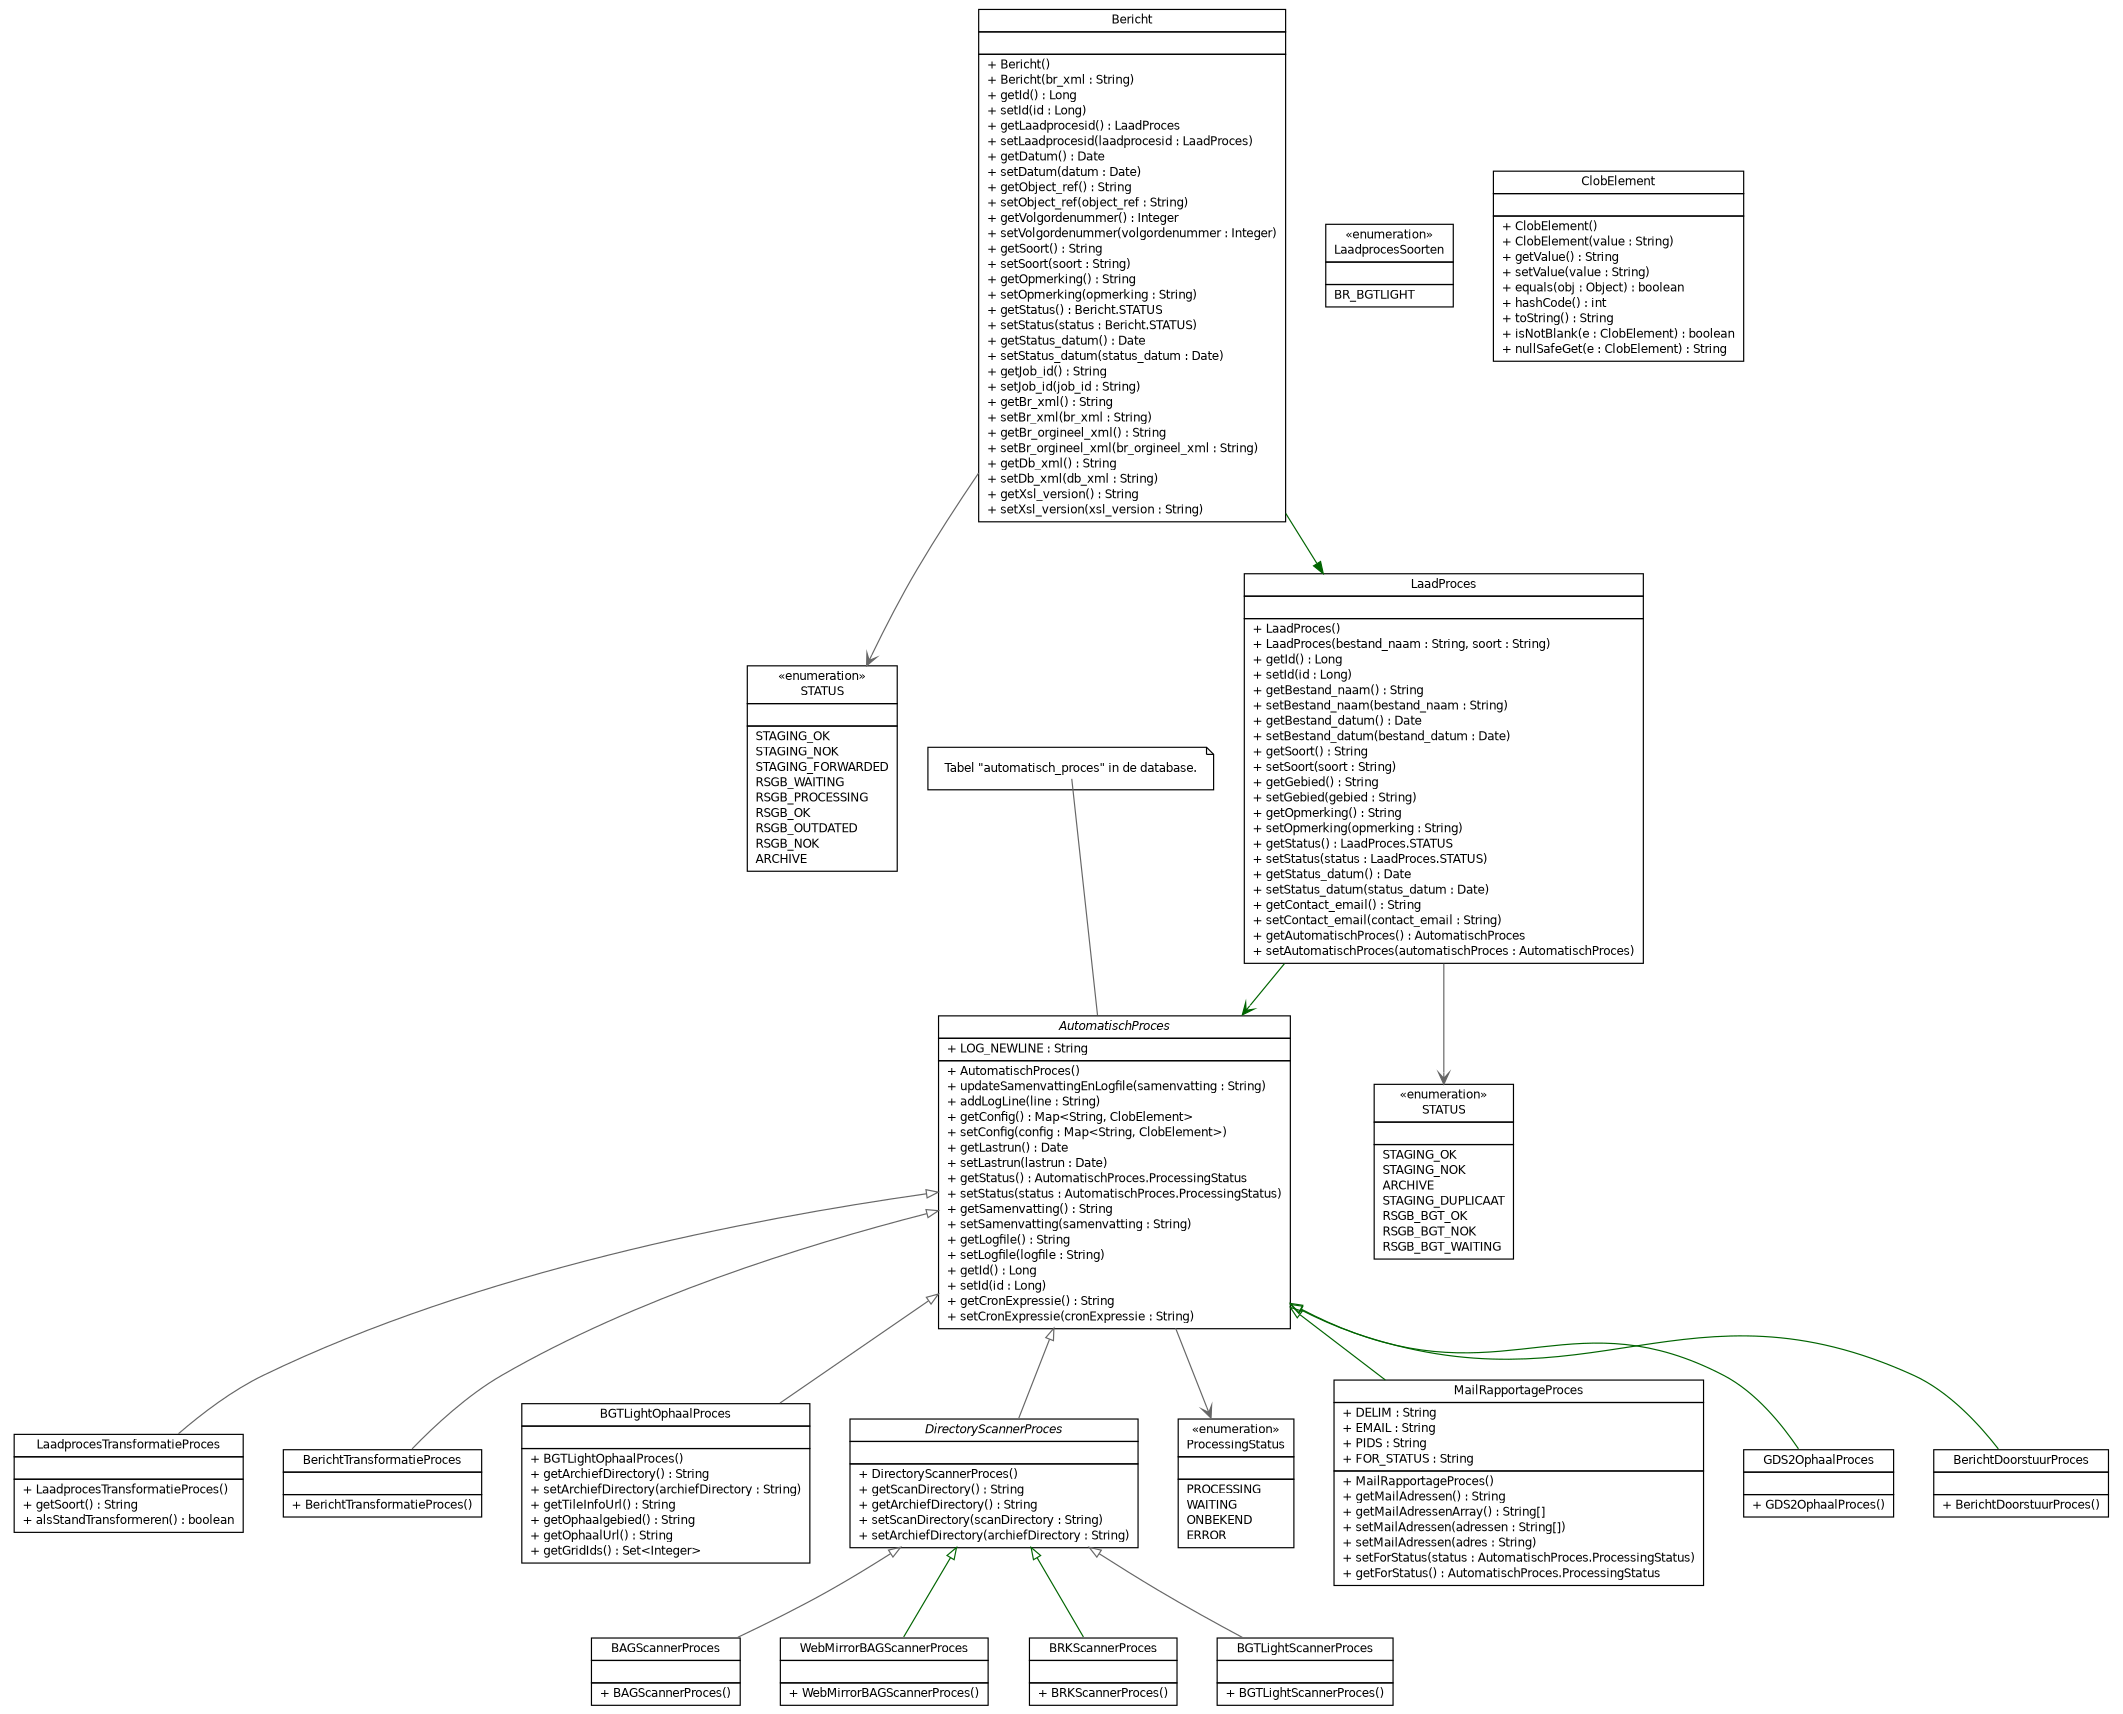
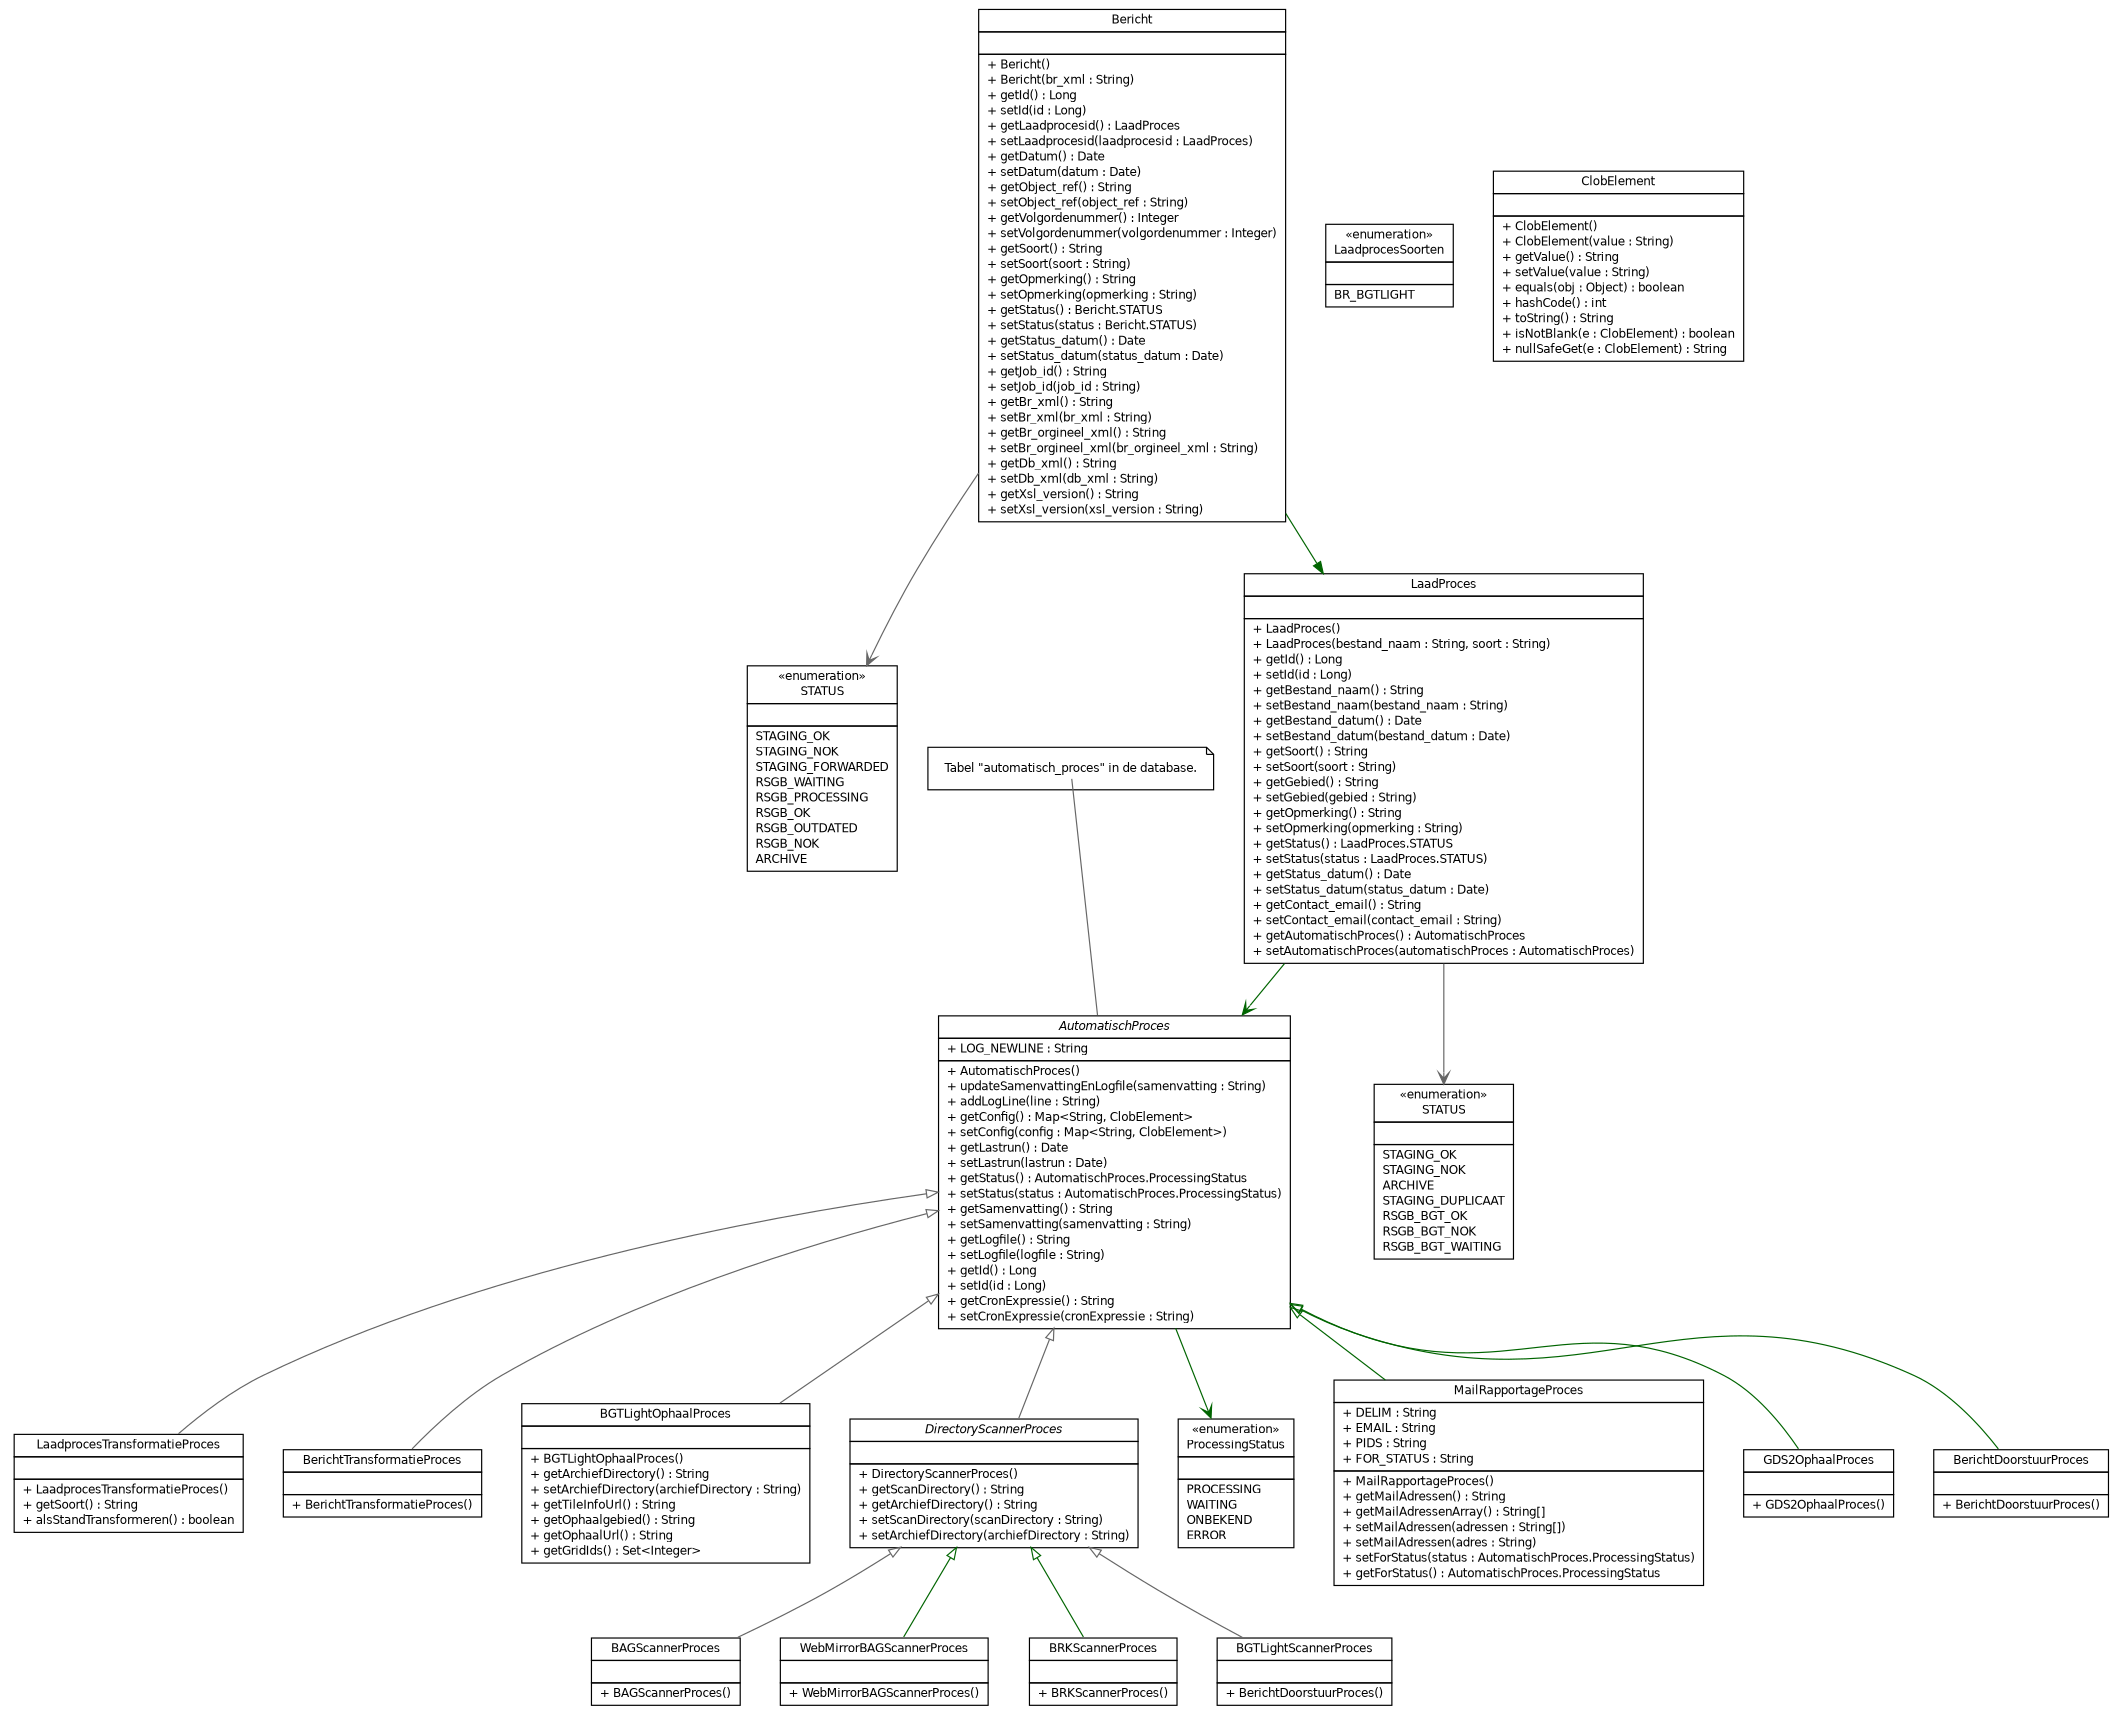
edge "AutomatischProces" -> "ProcessingStatus": color gray40 -> darkgreen
node "BGTLightScannerProces": text "+ BGTLightScannerProces()" -> "+ BerichtDoorstuurProces()"
